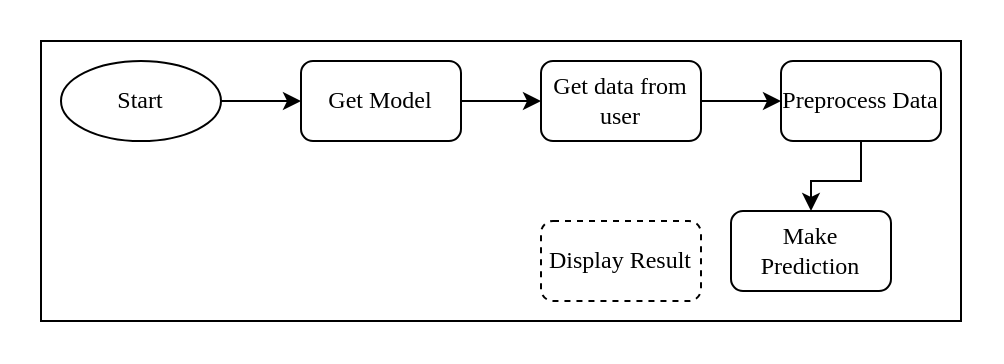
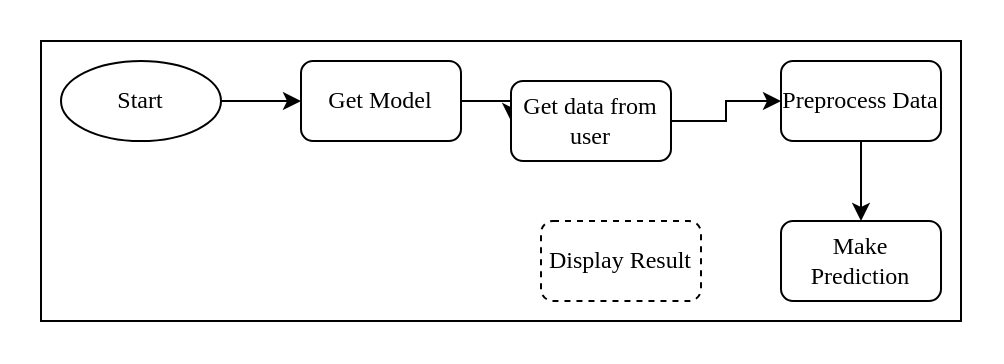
node "Get data from user": moved (621, 101) -> (591, 121)
node "Make Prediction": moved (811, 251) -> (861, 261)
